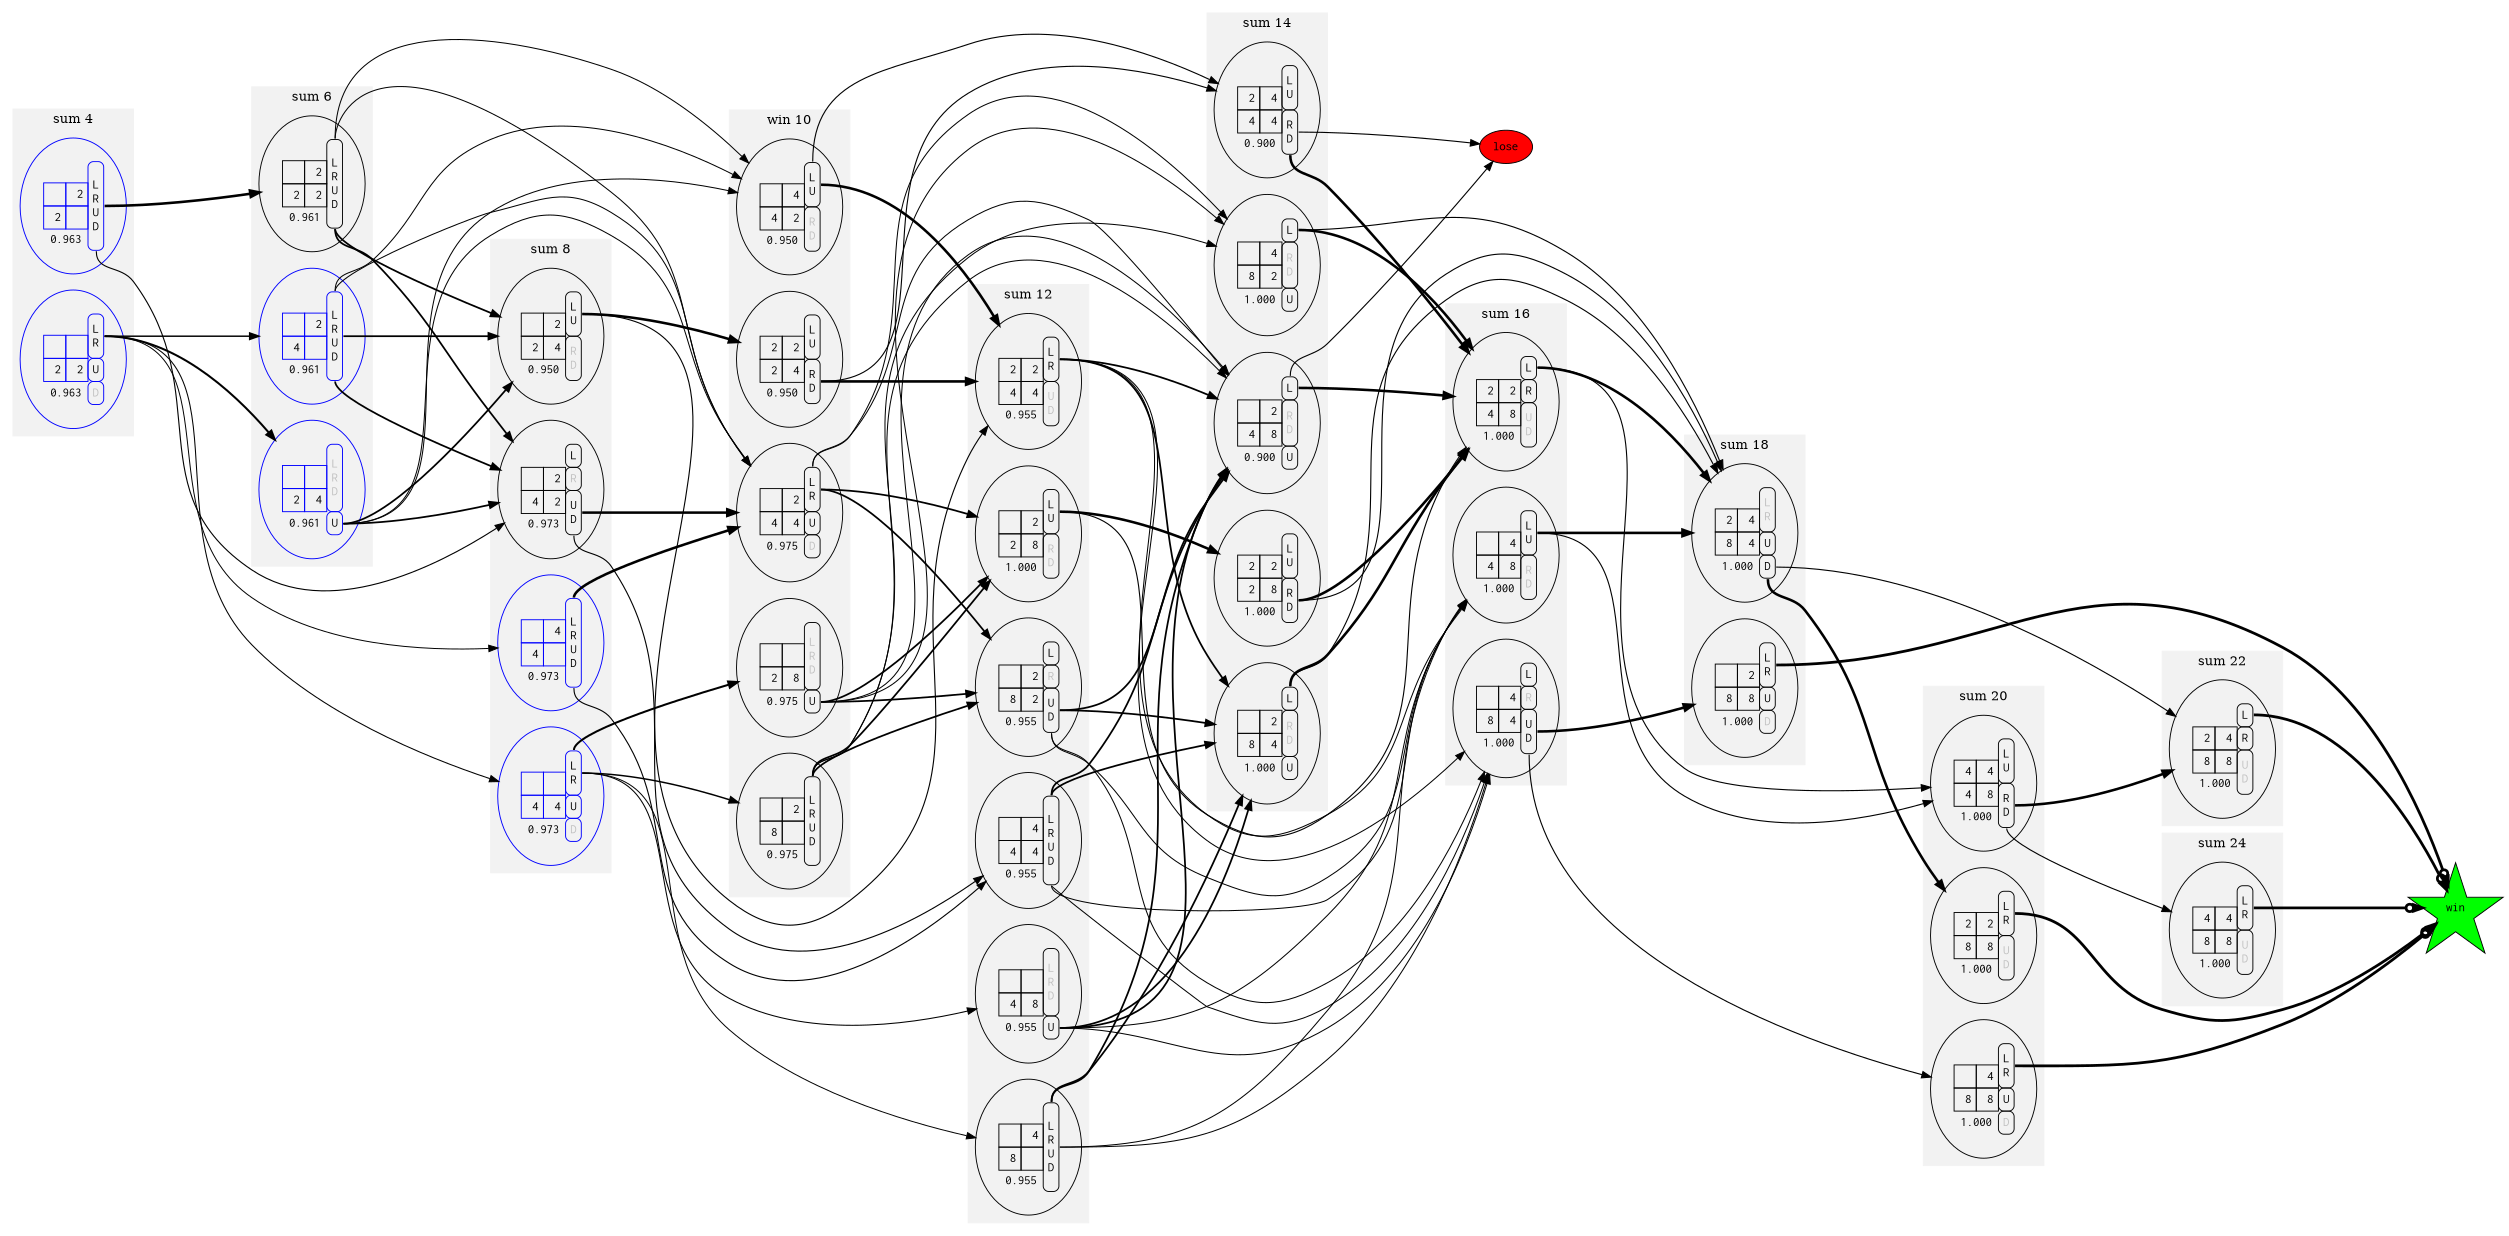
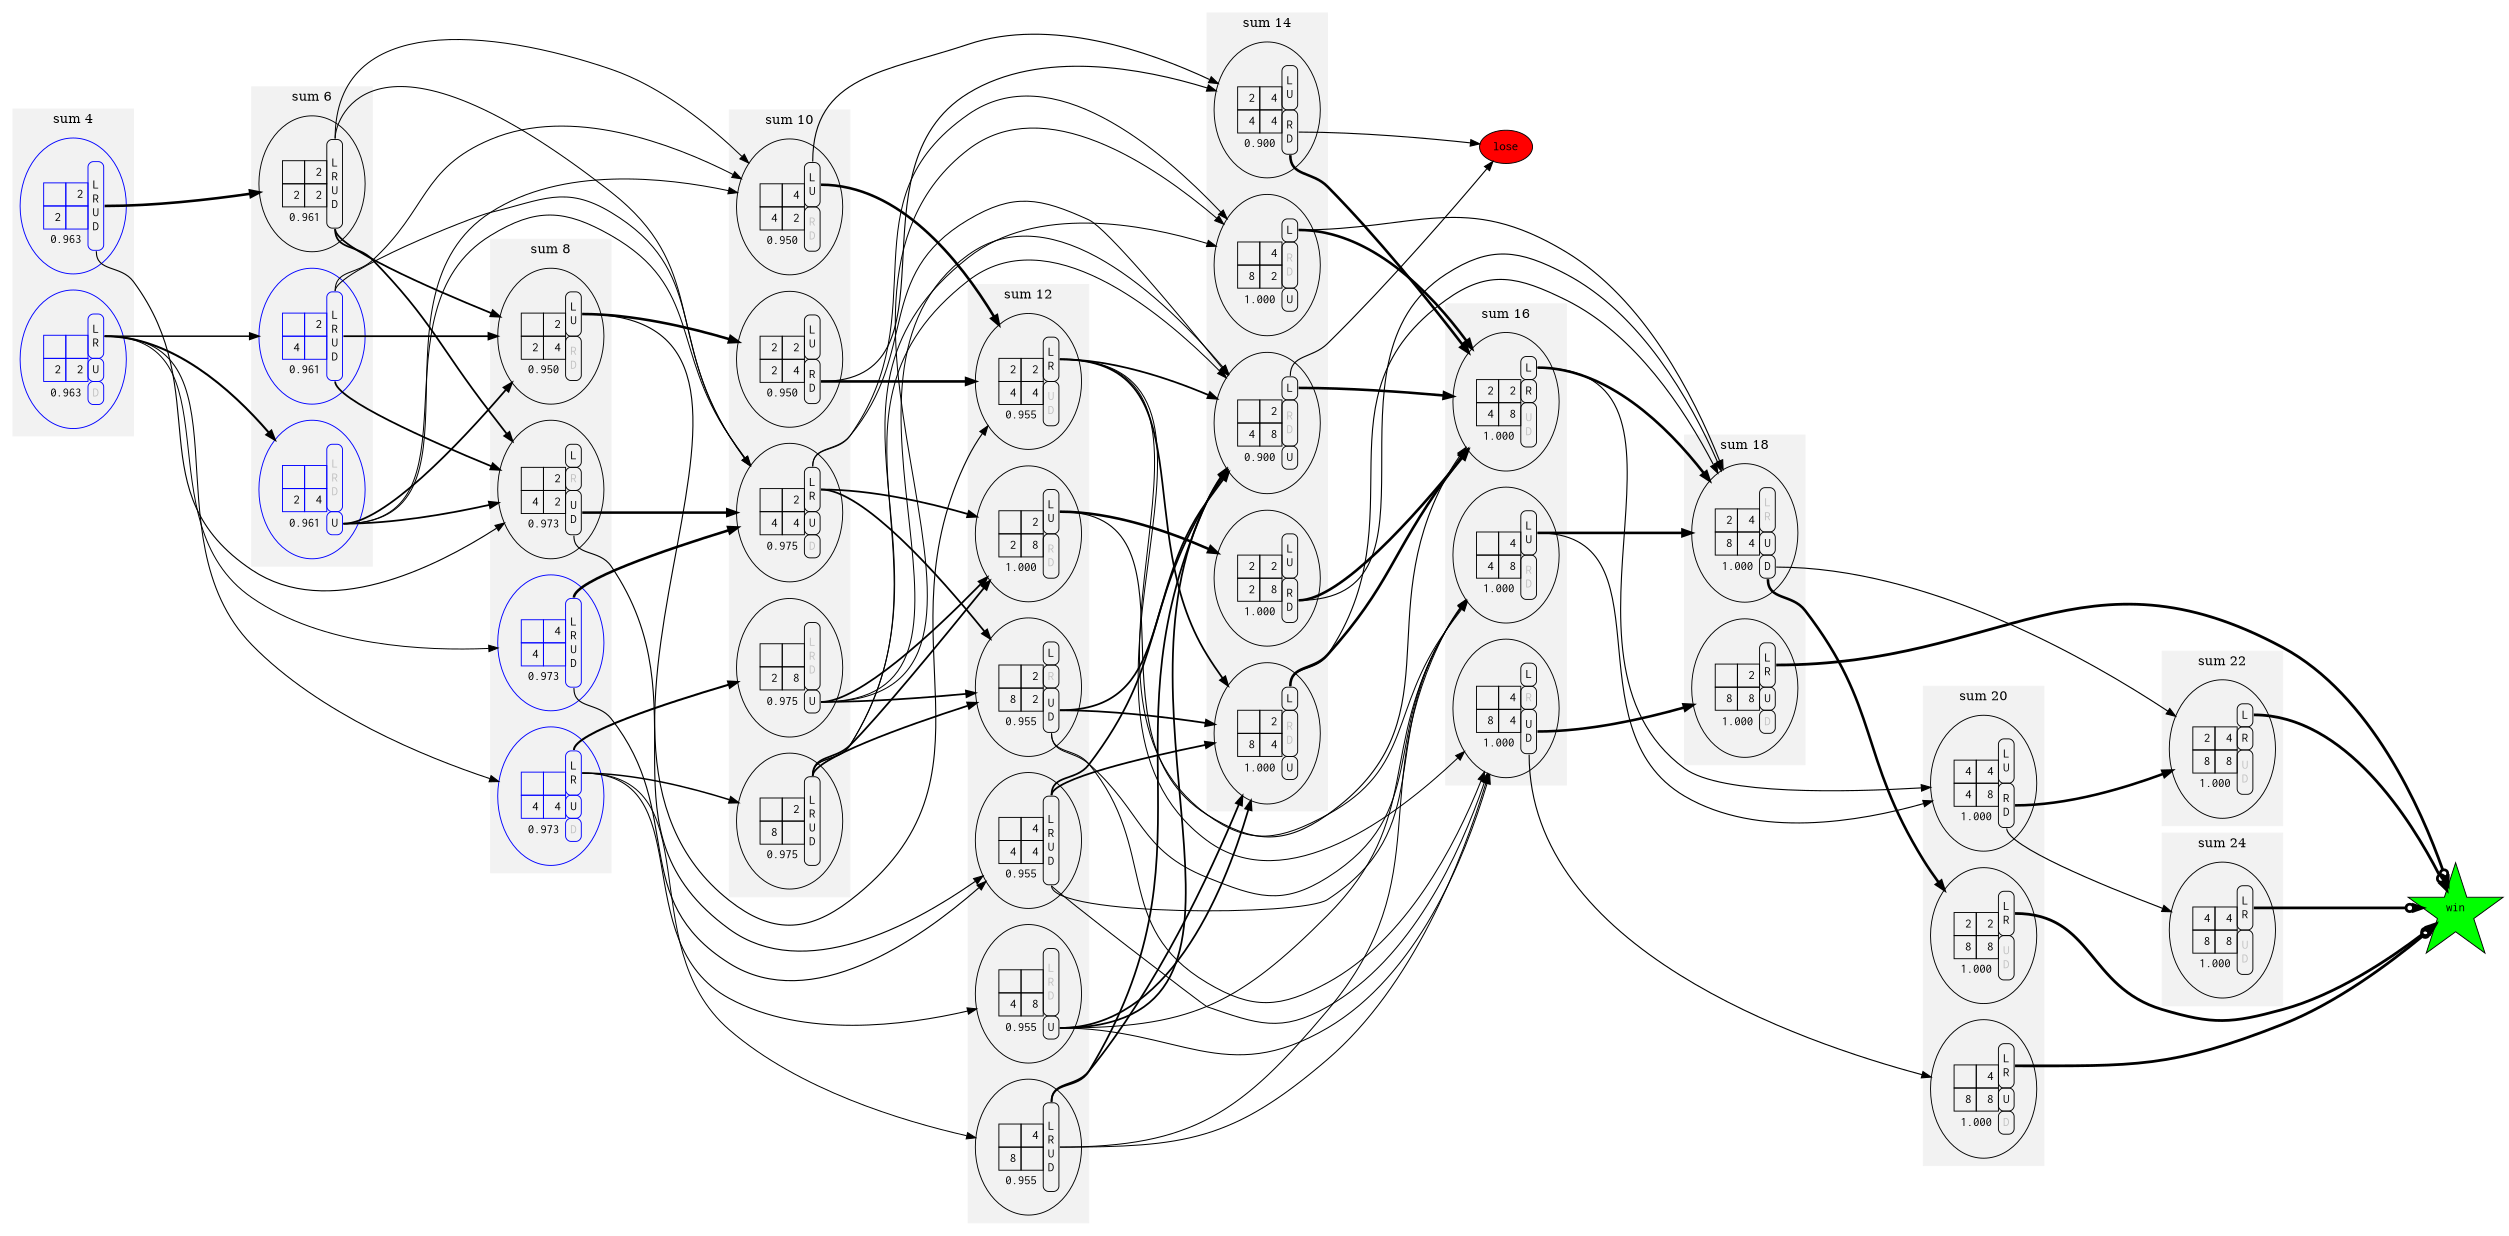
cluster "win 10": label "win 10" -> "sum 10"
